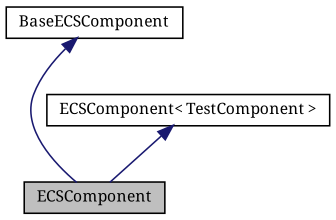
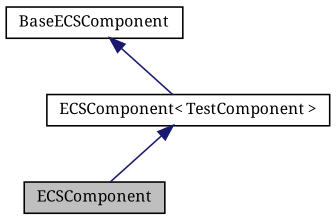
edge "ECSComponent" -> "BaseECSComponent": now "ECSComponent< TestComponent >" -> "BaseECSComponent"
